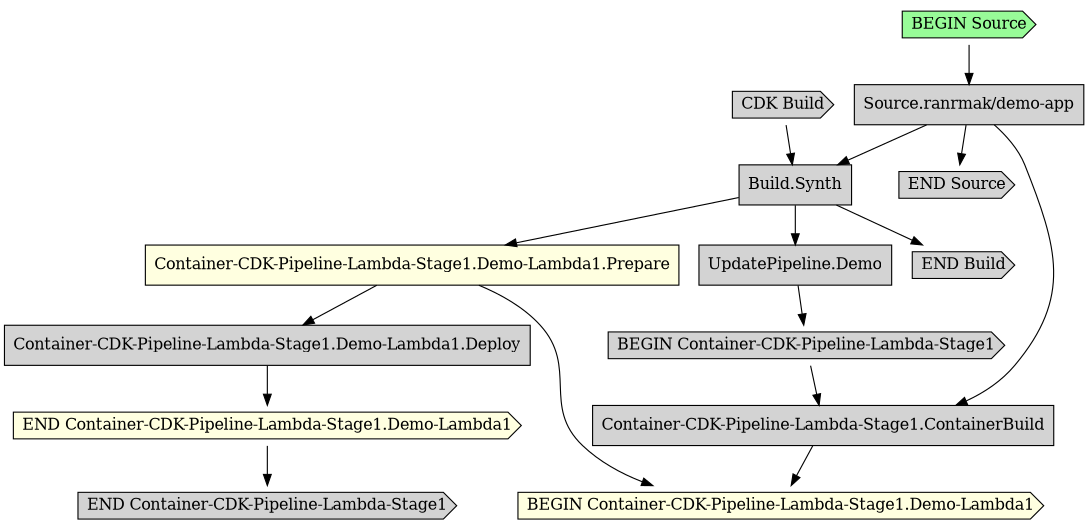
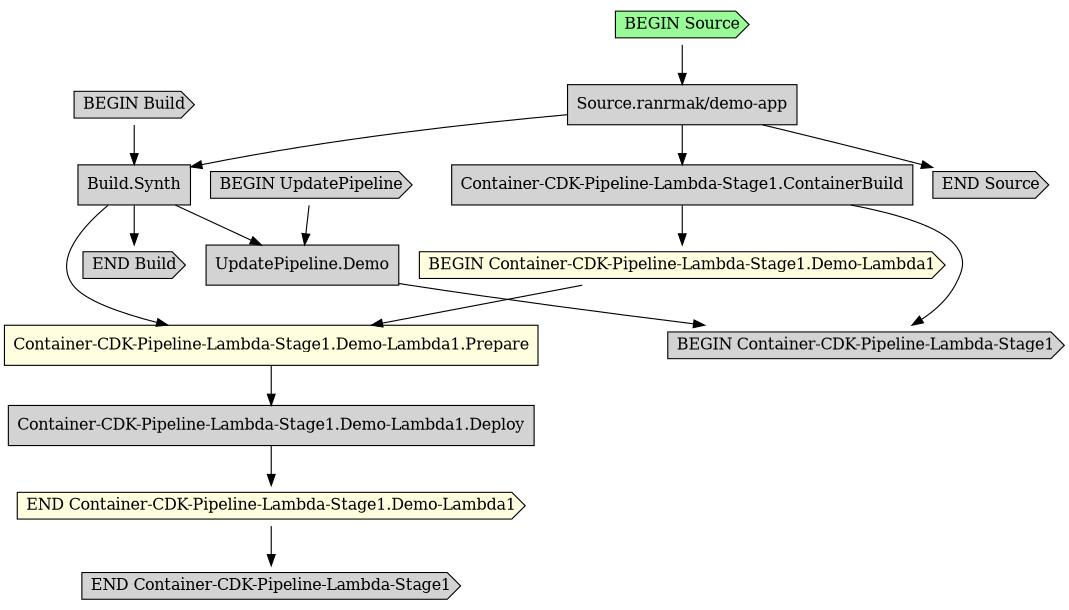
node "CDK Build": label "CDK Build" -> "BEGIN Build"
node "BEGIN UpdatePipeline": added
edge "BEGIN Container-CDK-Pipeline-Lambda-Stage1" -> "Container-CDK-Pipeline-Lambda-Stage1.ContainerBuild": reversed
edge "Container-CDK-Pipeline-Lambda-Stage1.Demo-Lambda1.Prepare" -> "BEGIN Container-CDK-Pipeline-Lambda-Stage1.Demo-Lambda1": reversed
